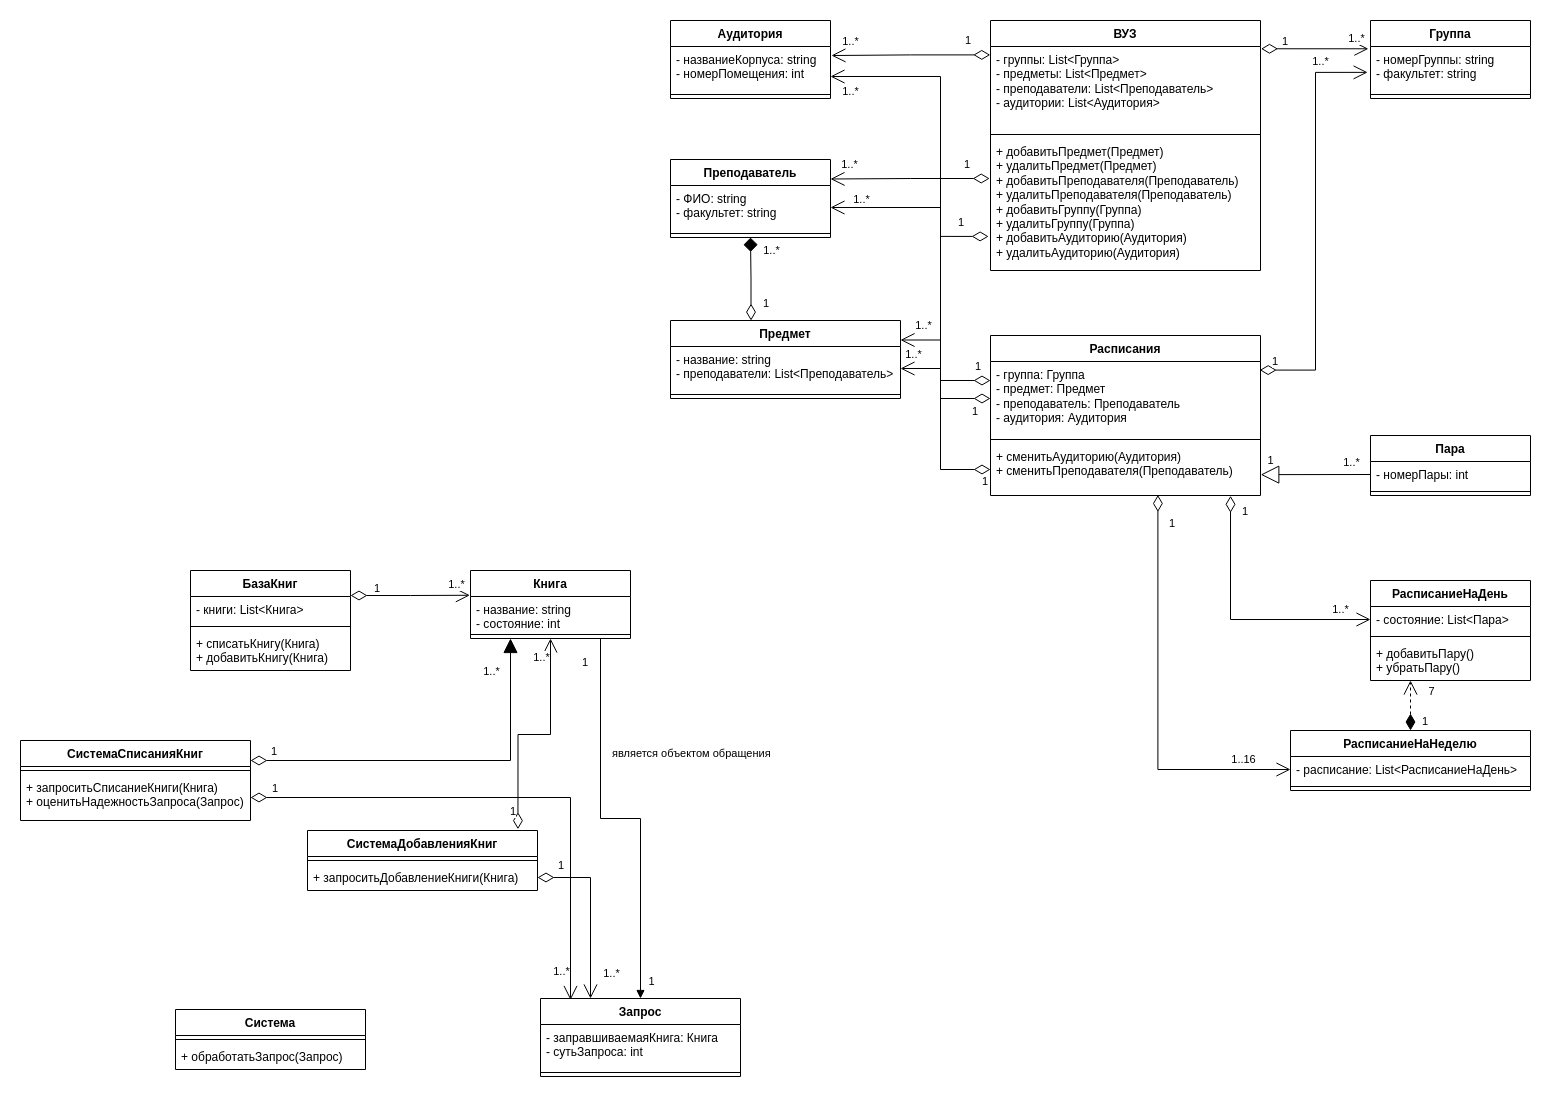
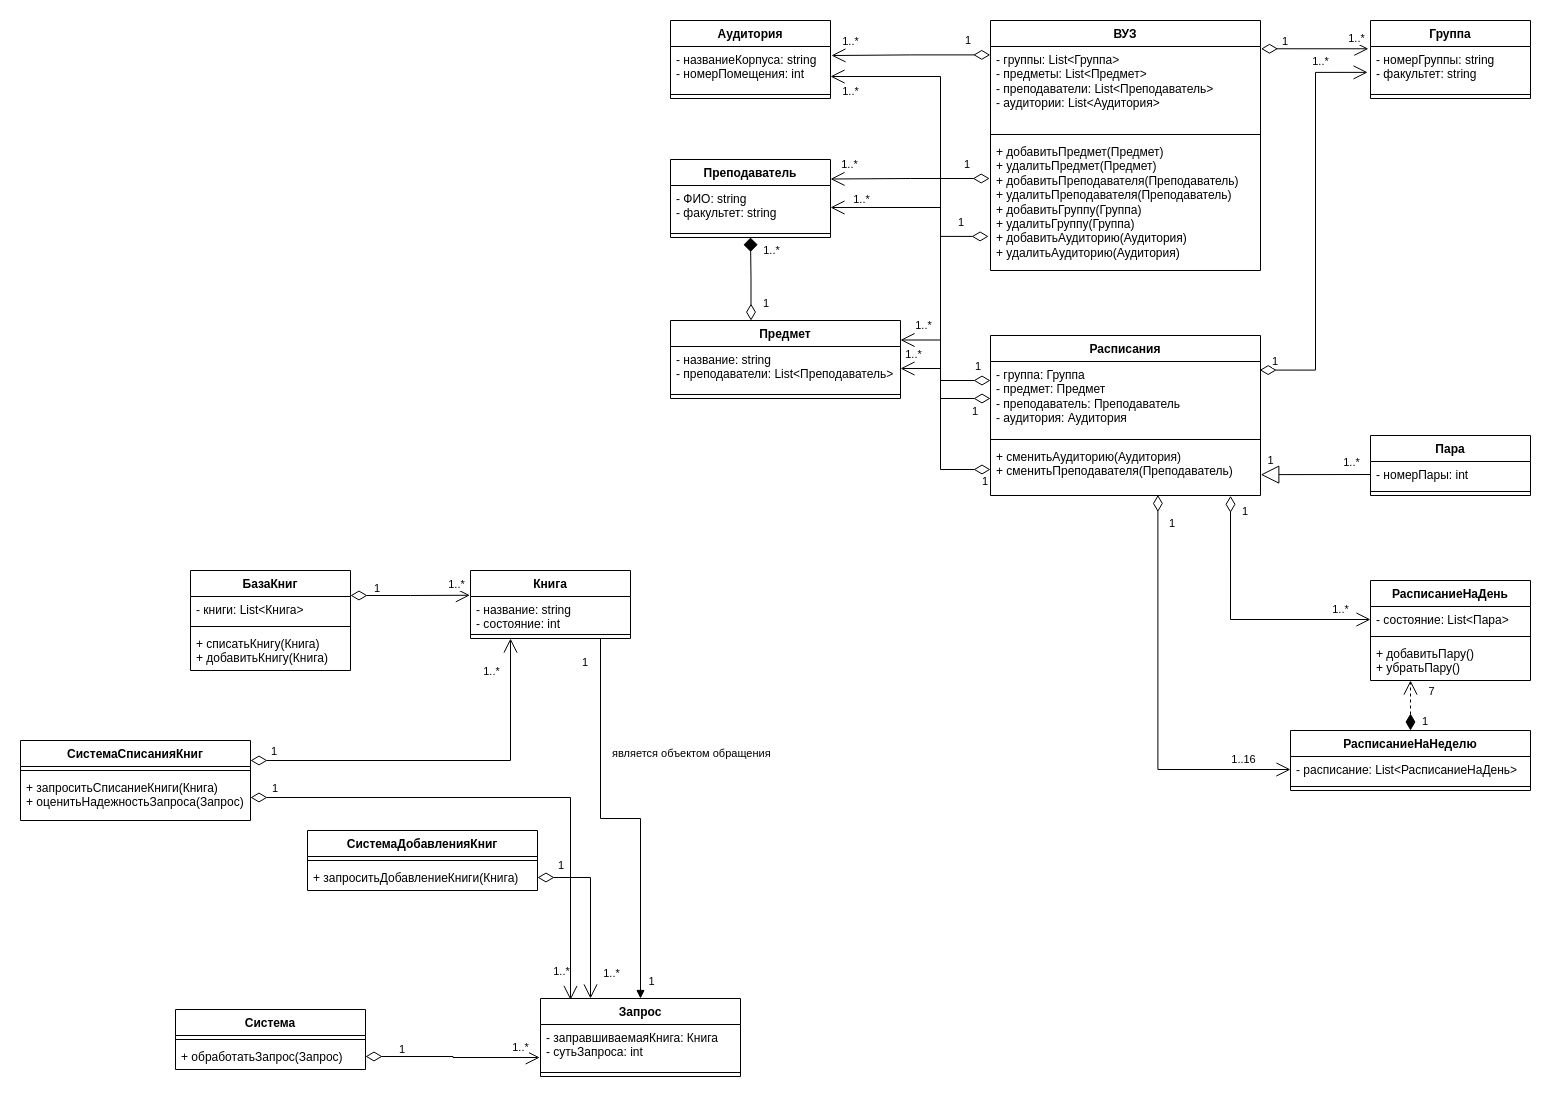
edge "Книга" -- "СистемаСписанияКниг": arrowhead block -> open
edge "Книга" -- "СистемаДобавленияКниг": removed, labels "1..*", "1"
edge "- заправшиваемаяКнига: Книга - сутьЗапроса: int" -- "+ обработатьЗапрос(Запрос)": added, labels "1..*", "1"
